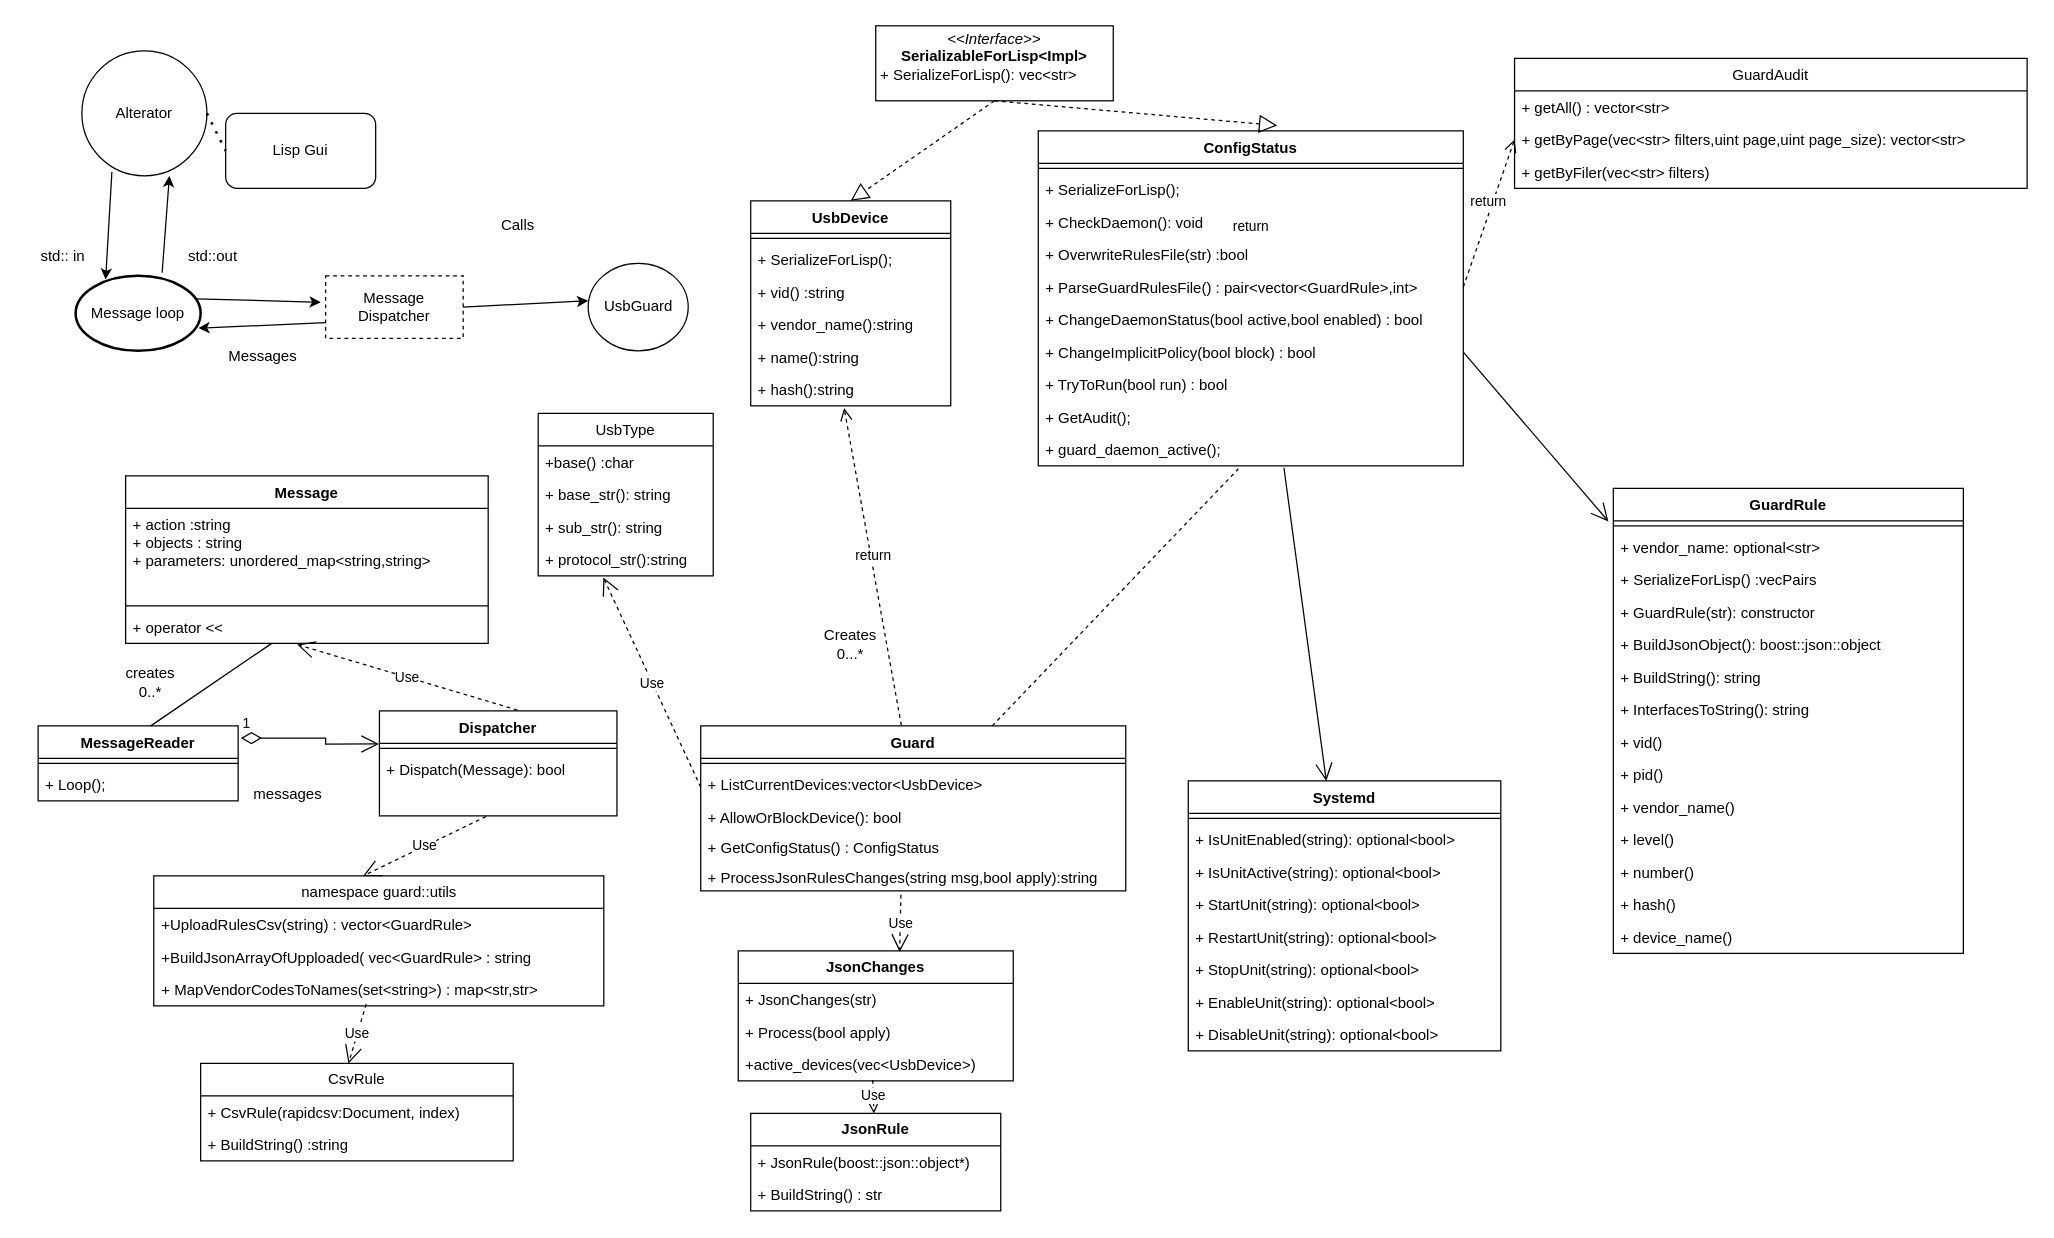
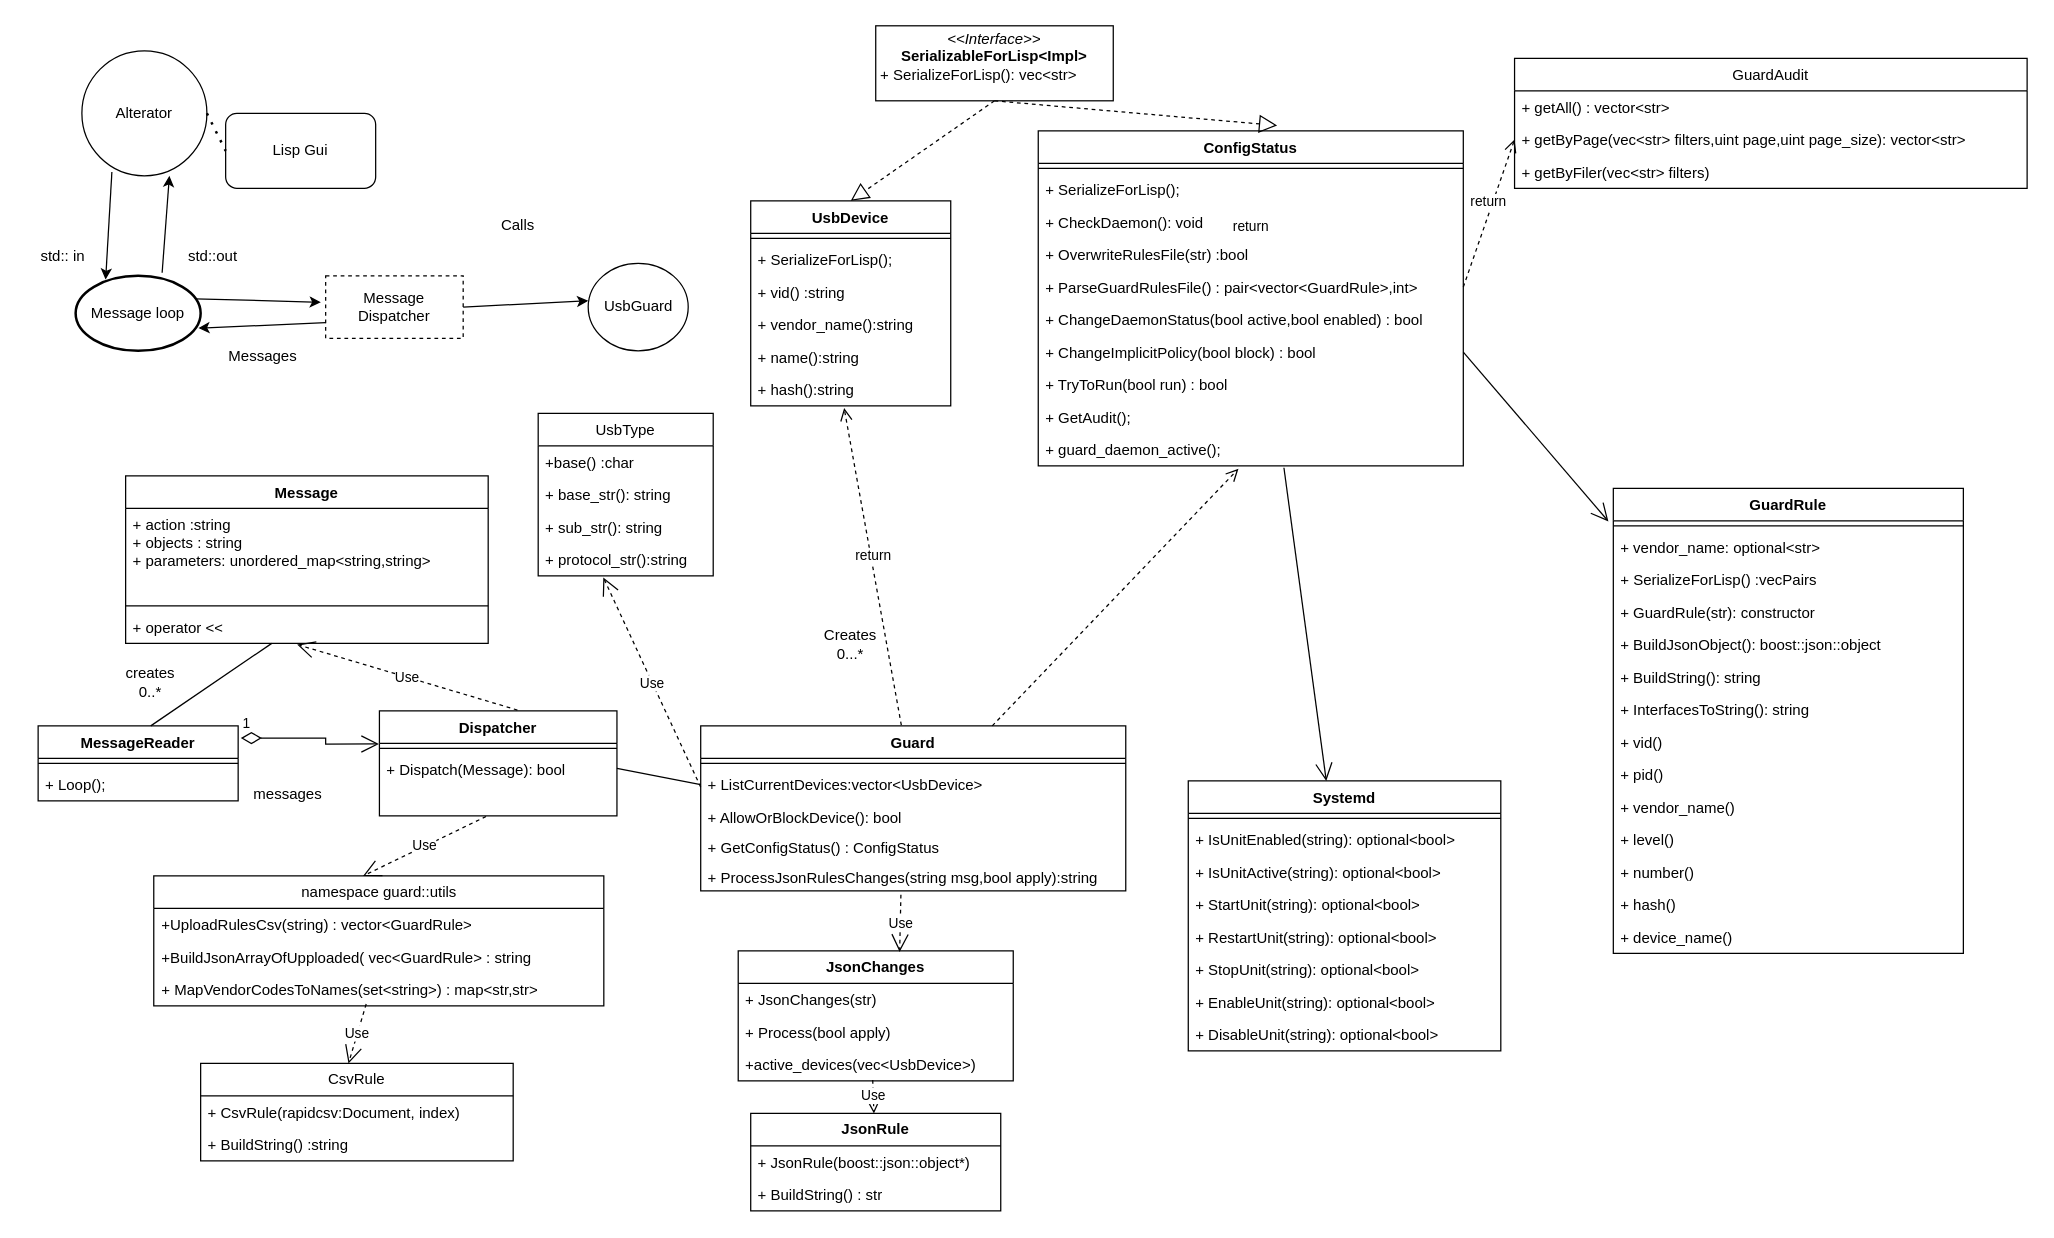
edge "+ guard_daemon_active();" -- "Guard": arrowhead none -> open
edge "+ Dispatch(Message): bool" -- "+ ListCurrentDevices:vector<UsbDevice>": added
